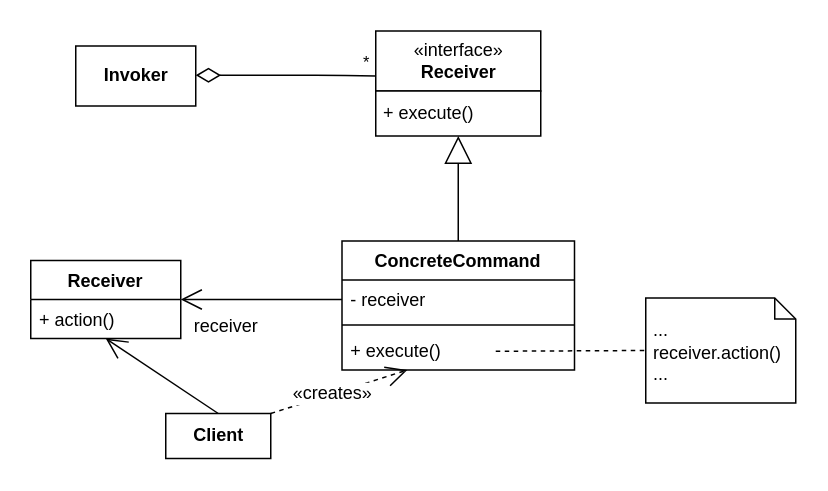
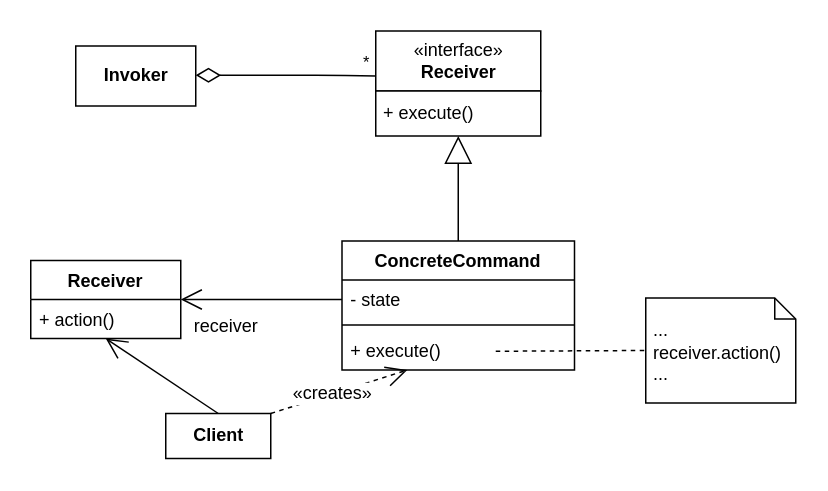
node "- receiver": label "- receiver" -> "- state"
